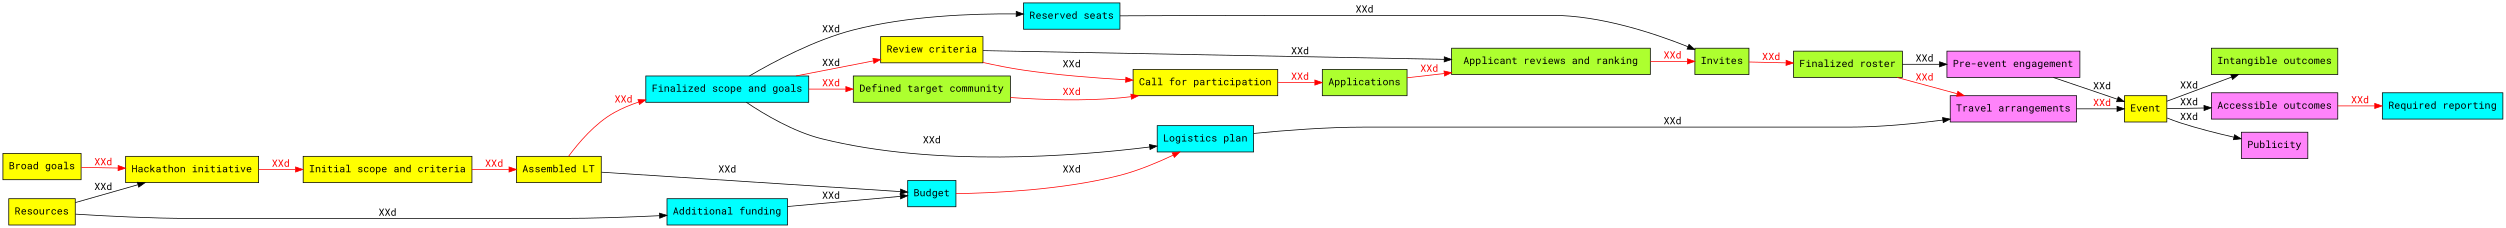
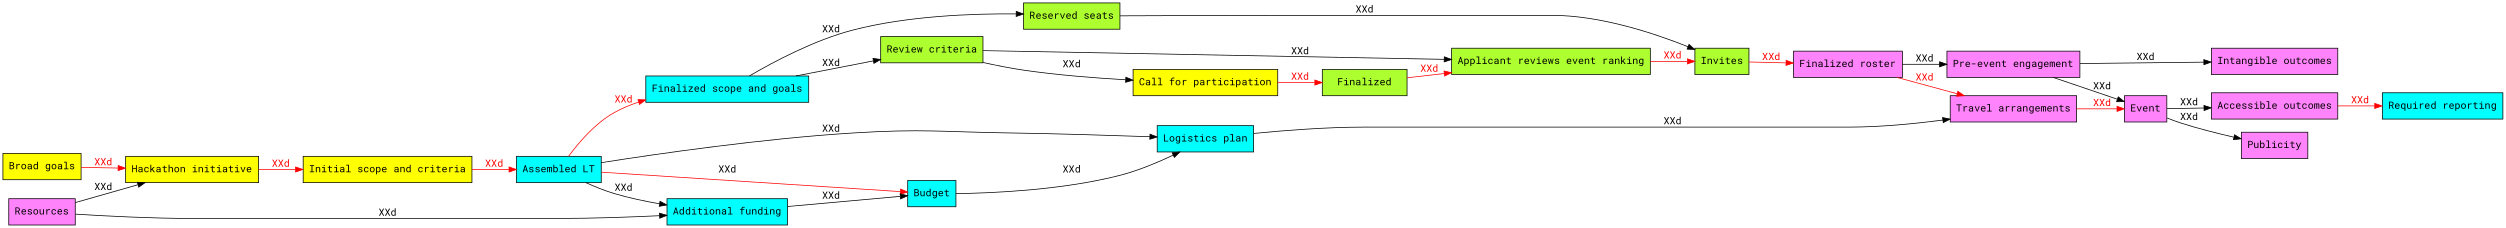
node "Reserved seats": fillcolor cyan -> greenyellow
node "Review criteria": fillcolor yellow -> greenyellow
node "Applicant reviews and ranking": label "Applicant reviews and ranking" -> "Applicant reviews event ranking"
node "Intangible outcomes": fillcolor greenyellow -> orchid1
node "Finalized roster": fillcolor greenyellow -> orchid1
edge "Finalized scope and goals" -> "Review criteria": color red -> black
edge "Review criteria" -> "Call for participation": color red -> black
node "Applications": label "Applications" -> "Finalized"
node "Defined target community": removed
edge "Event" -> "Intangible outcomes": now "Pre-event engagement" -> "Intangible outcomes"
edge "Travel arrangements" -> "Event": color black -> red
node "Event": fillcolor yellow -> orchid1
edge "Finalized scope and goals" -> "Logistics plan": now "Assembled LT" -> "Logistics plan"
node "Assembled LT": fillcolor yellow -> cyan
edge "Assembled LT" -> "Budget": color black -> red
edge "Budget" -> "Logistics plan": color red -> black
edge "Assembled LT" -> "Additional funding": added, label "XXd"
node "Resources": fillcolor yellow -> orchid1
